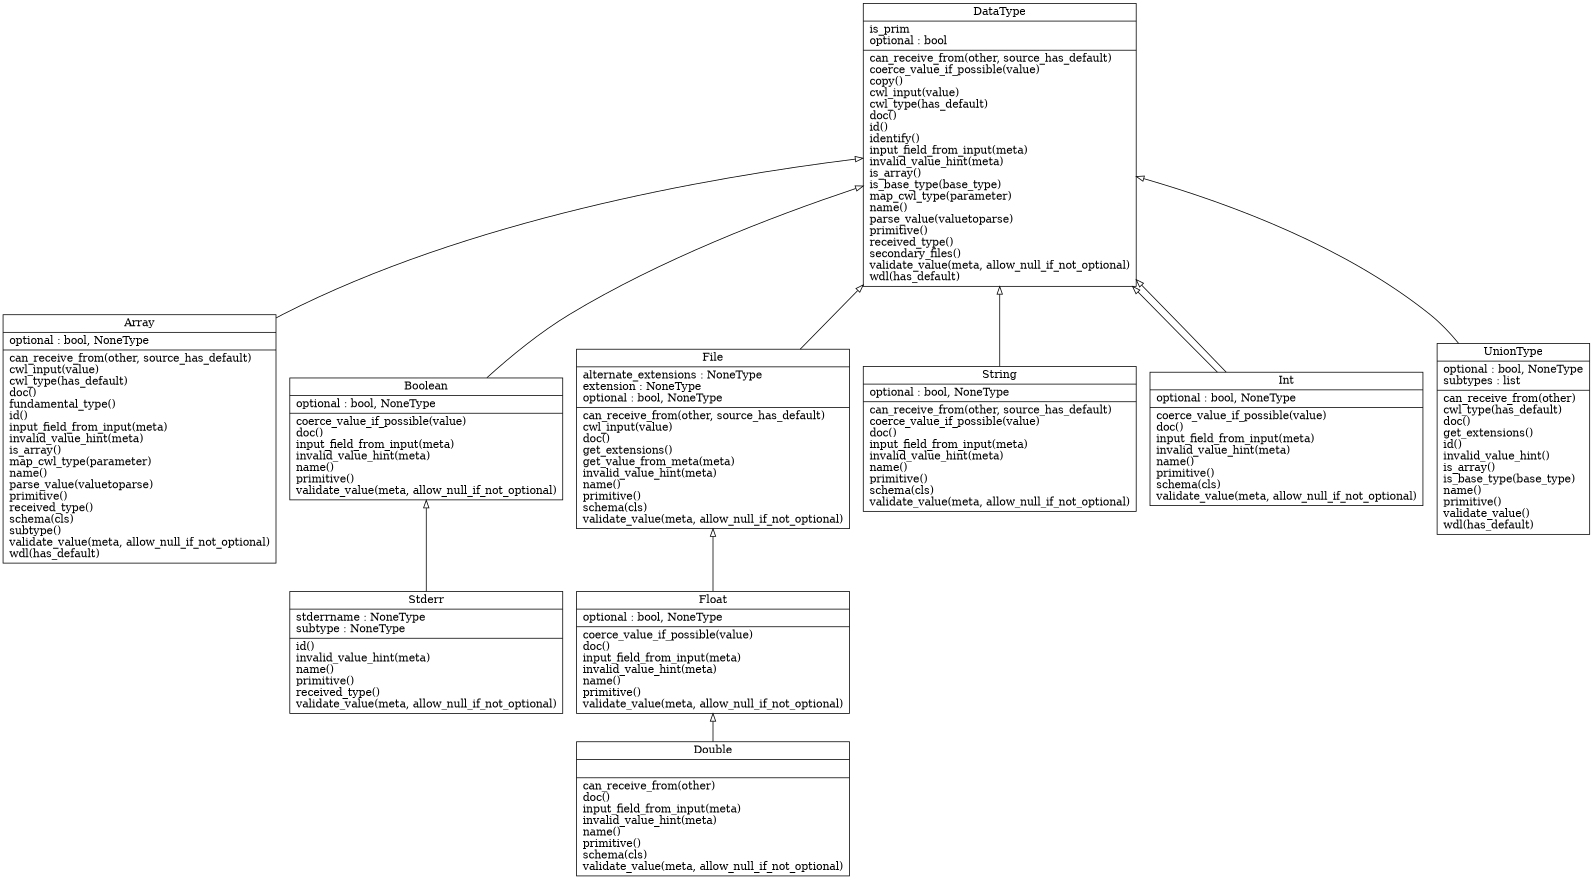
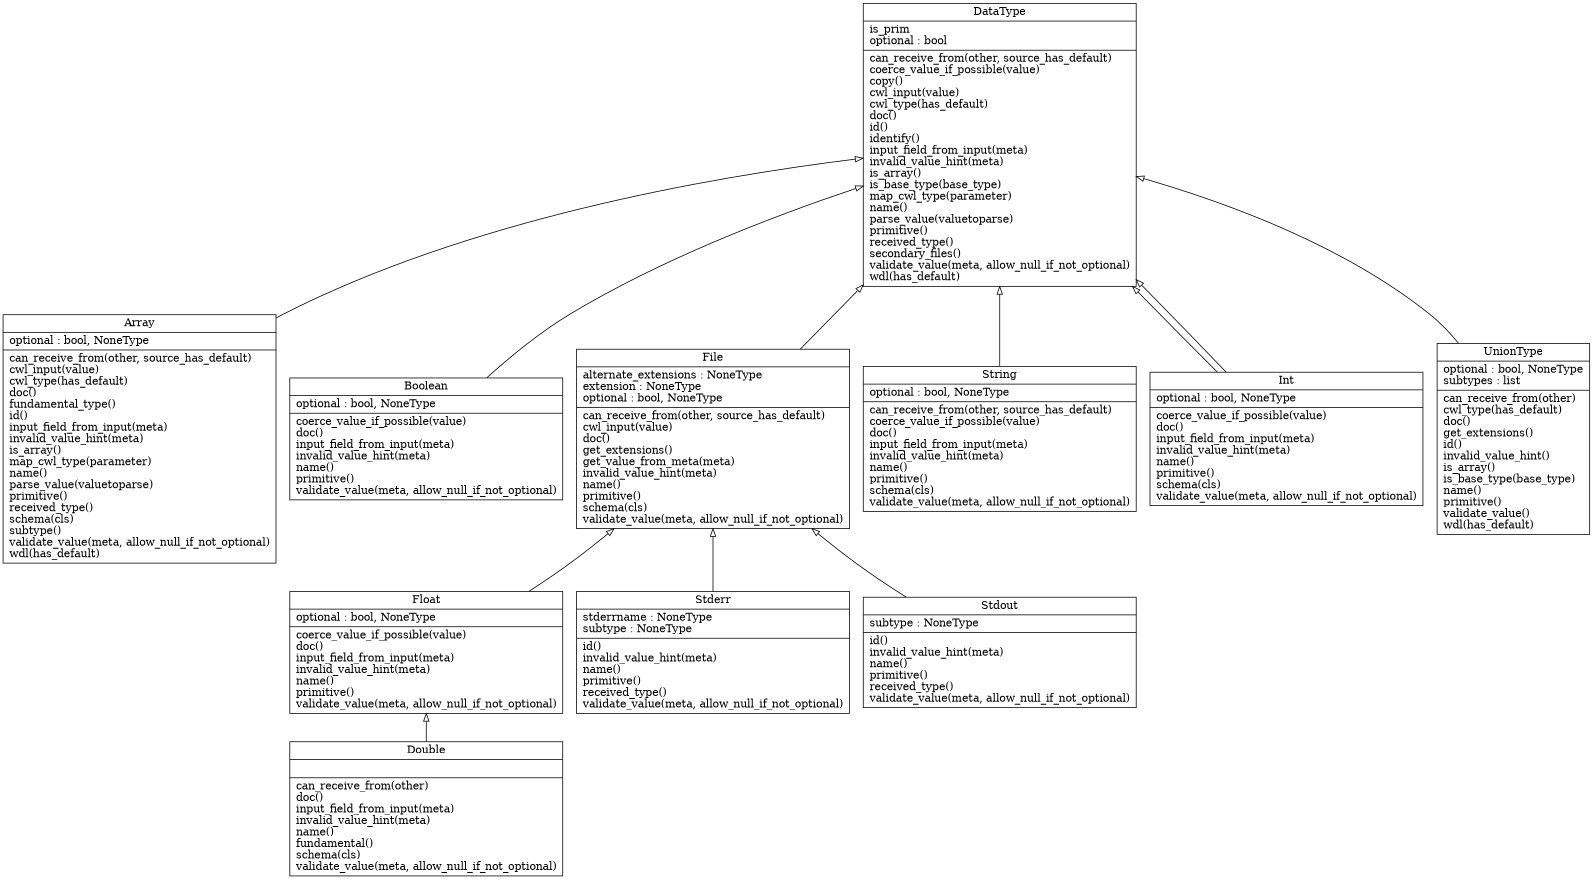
edge "Stderr" -> "Boolean": now "Stderr" -> "File"
node "Stdout": added
node "Double": text "primitive()" -> "fundamental()"
